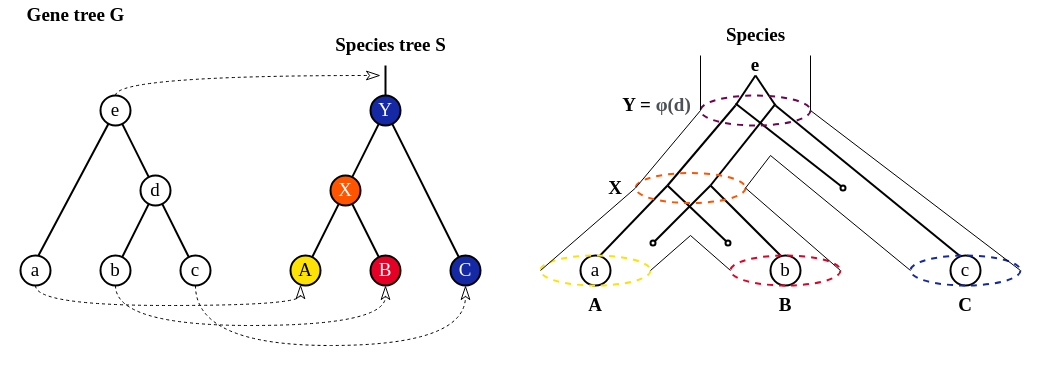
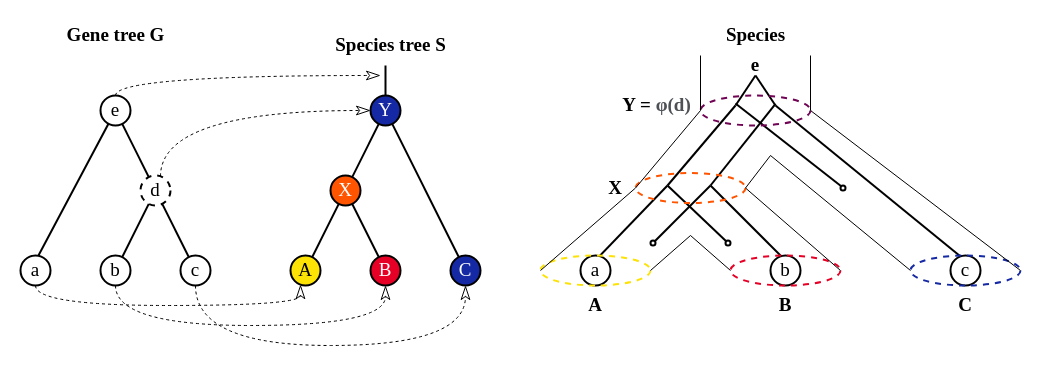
node "Gene tree G": moved (76, 16) -> (116, 36)
edge "d" -> "Y": added
node "d": style solid -> dashed
